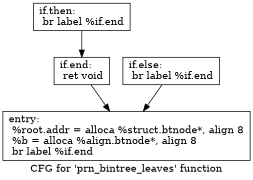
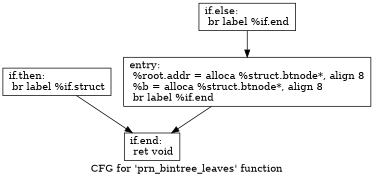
node "if.then:": text "br label %if.end" -> "br label %if.struct"
edge "if.end:" -> "entry:": reversed
node "entry:": text "%b = alloca %align.btnode*, align 8" -> "%b = alloca %struct.btnode*, align 8"
